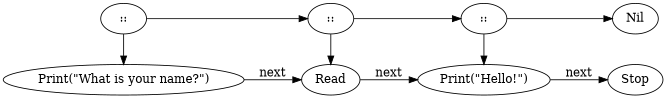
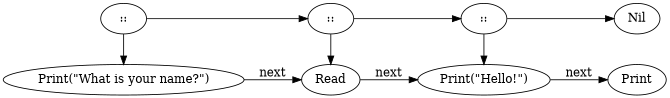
node "Stop": label "Stop" -> "Print"
